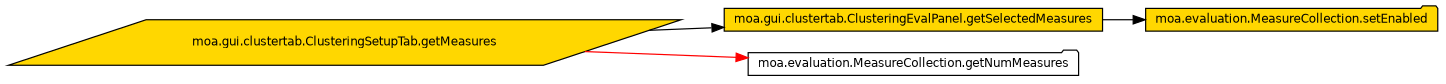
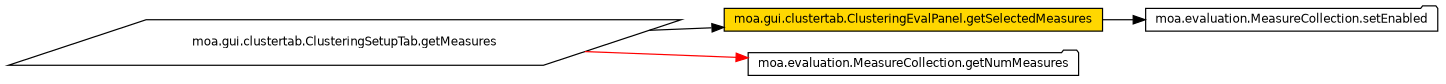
node "moa.evaluation.MeasureCollection.setEnabled": fillcolor gold -> white
node "moa.gui.clustertab.ClusteringSetupTab.getMeasures": fillcolor gold -> white
